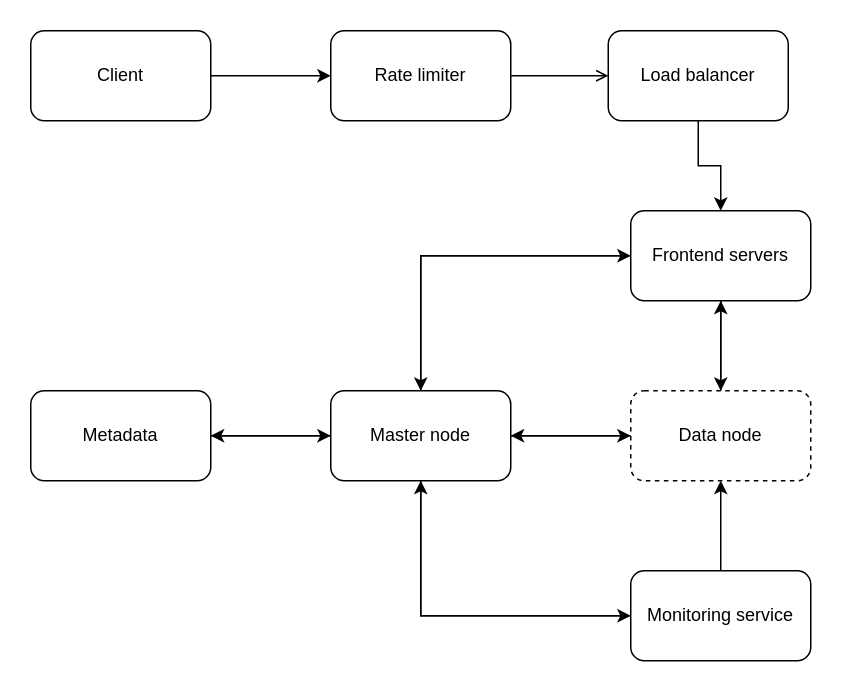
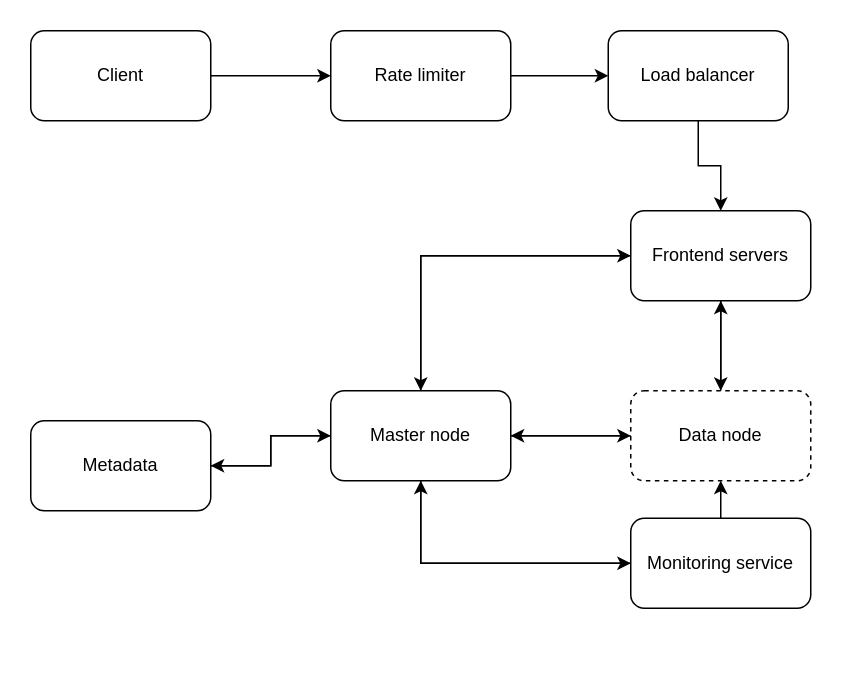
edge "Rate limiter" -> "Load balancer": arrowhead open -> classic
node "Metadata": moved (121, 436) -> (121, 466)
node "Monitoring service": moved (721, 616) -> (721, 563)
